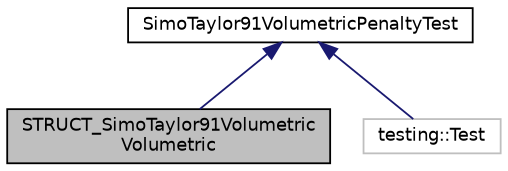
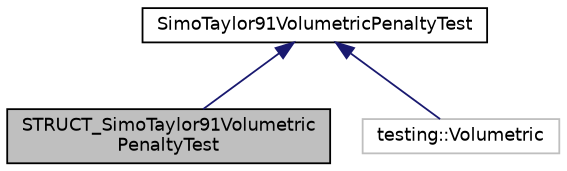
node "STRUCT_SimoTaylor91Volumetric Volumetric": label "STRUCT_SimoTaylor91Volumetric Volumetric" -> "STRUCT_SimoTaylor91Volumetric PenaltyTest"
node "testing::Test": label "testing::Test" -> "testing::Volumetric"
